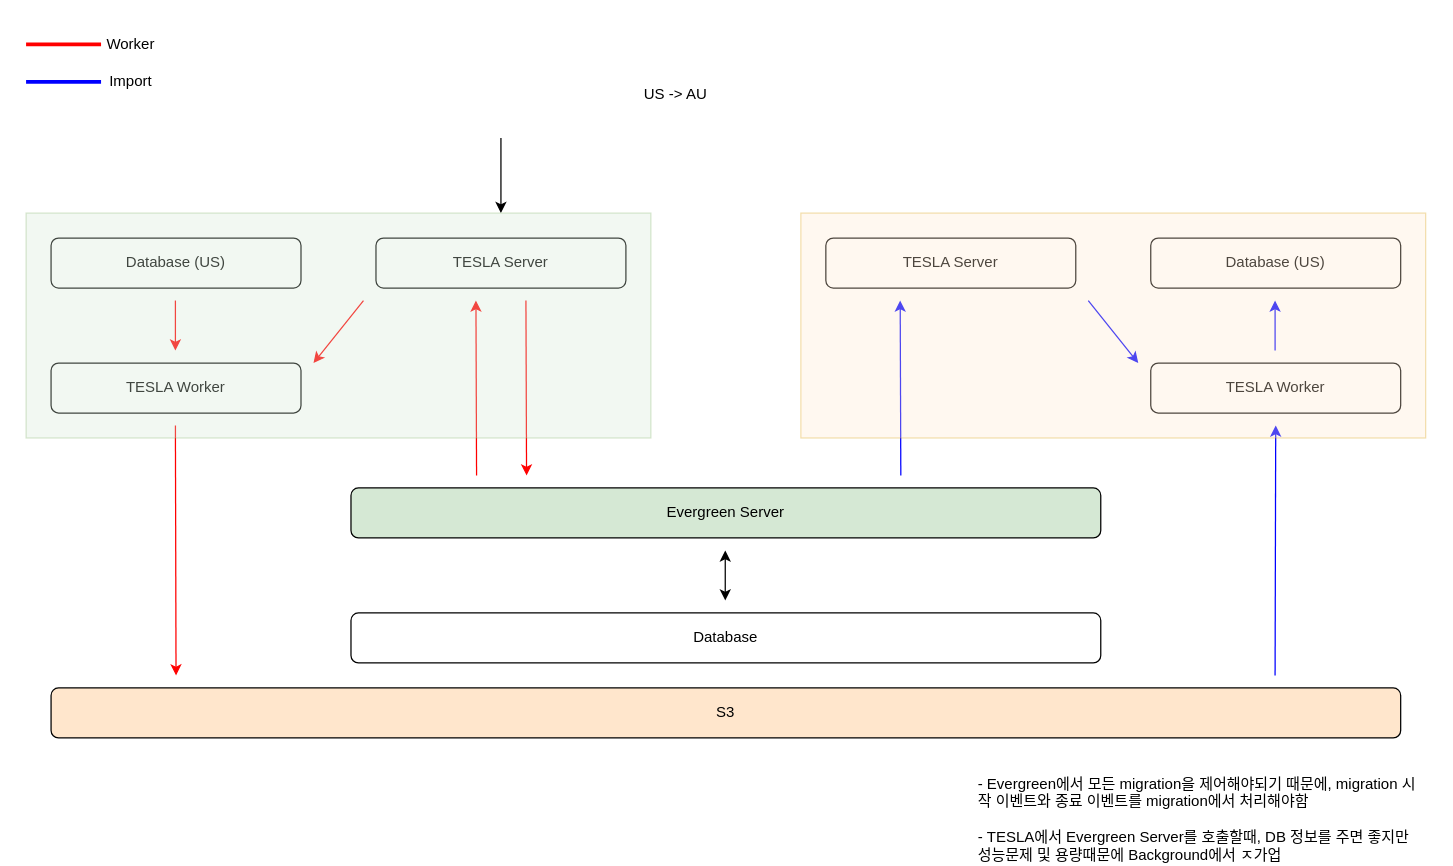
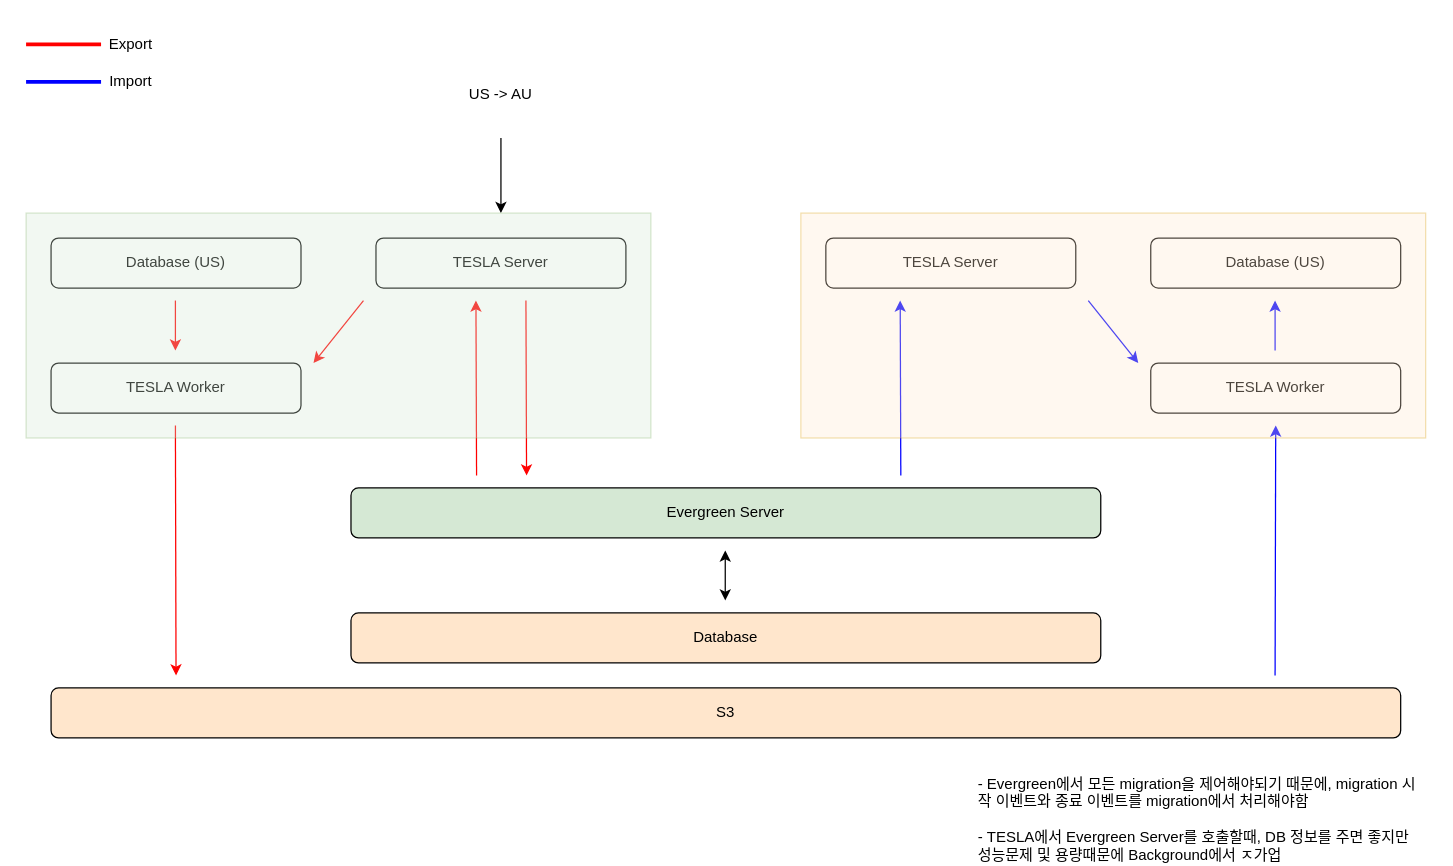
node "Worker": label "Worker" -> "Export"
node "US -> AU": moved (676, 94) -> (501, 94)
node "Database": fillcolor #ffffff -> #ffe6cc
